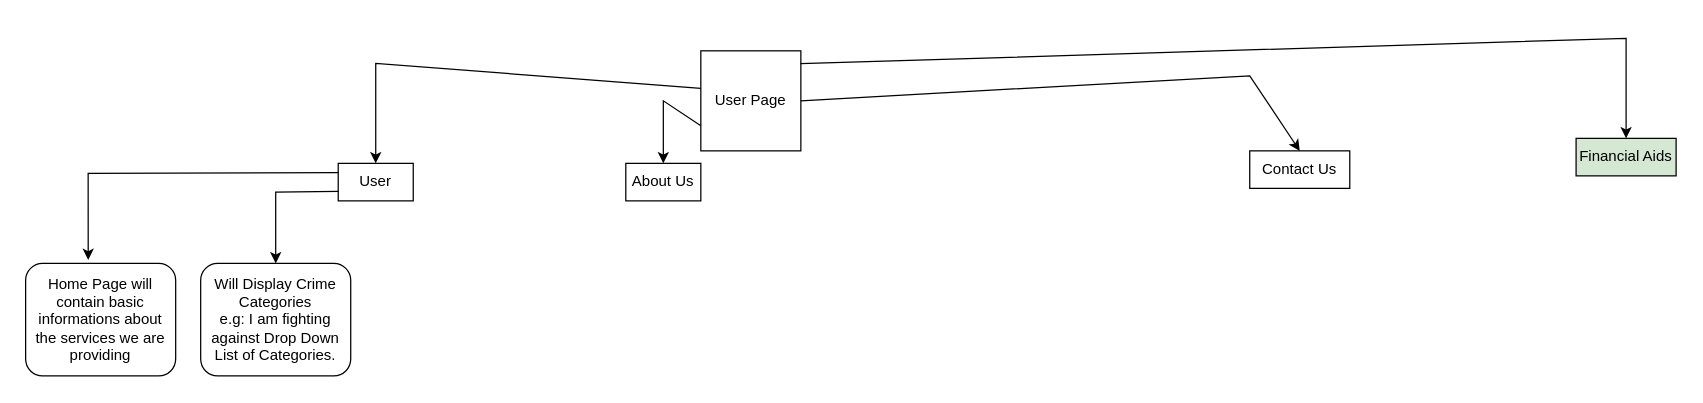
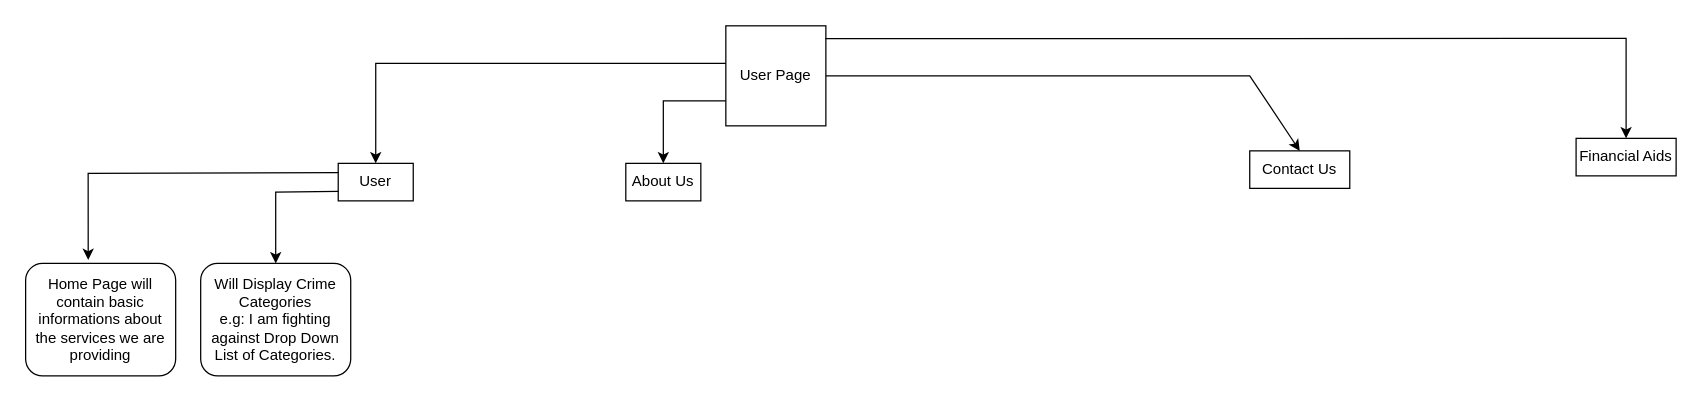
node "User Page": moved (751, 101) -> (776, 76)
node "Financial Aids": fillcolor #d5e8d4 -> #ffffff
